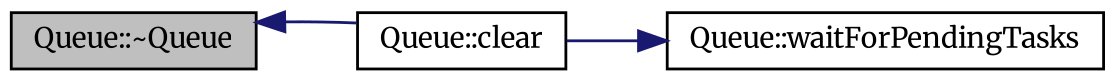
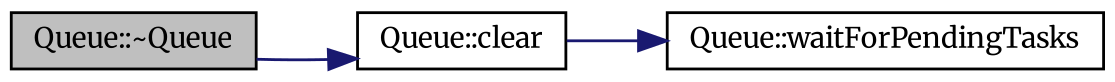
edge "Queue::clear" -> "Queue::~Queue": reversed
